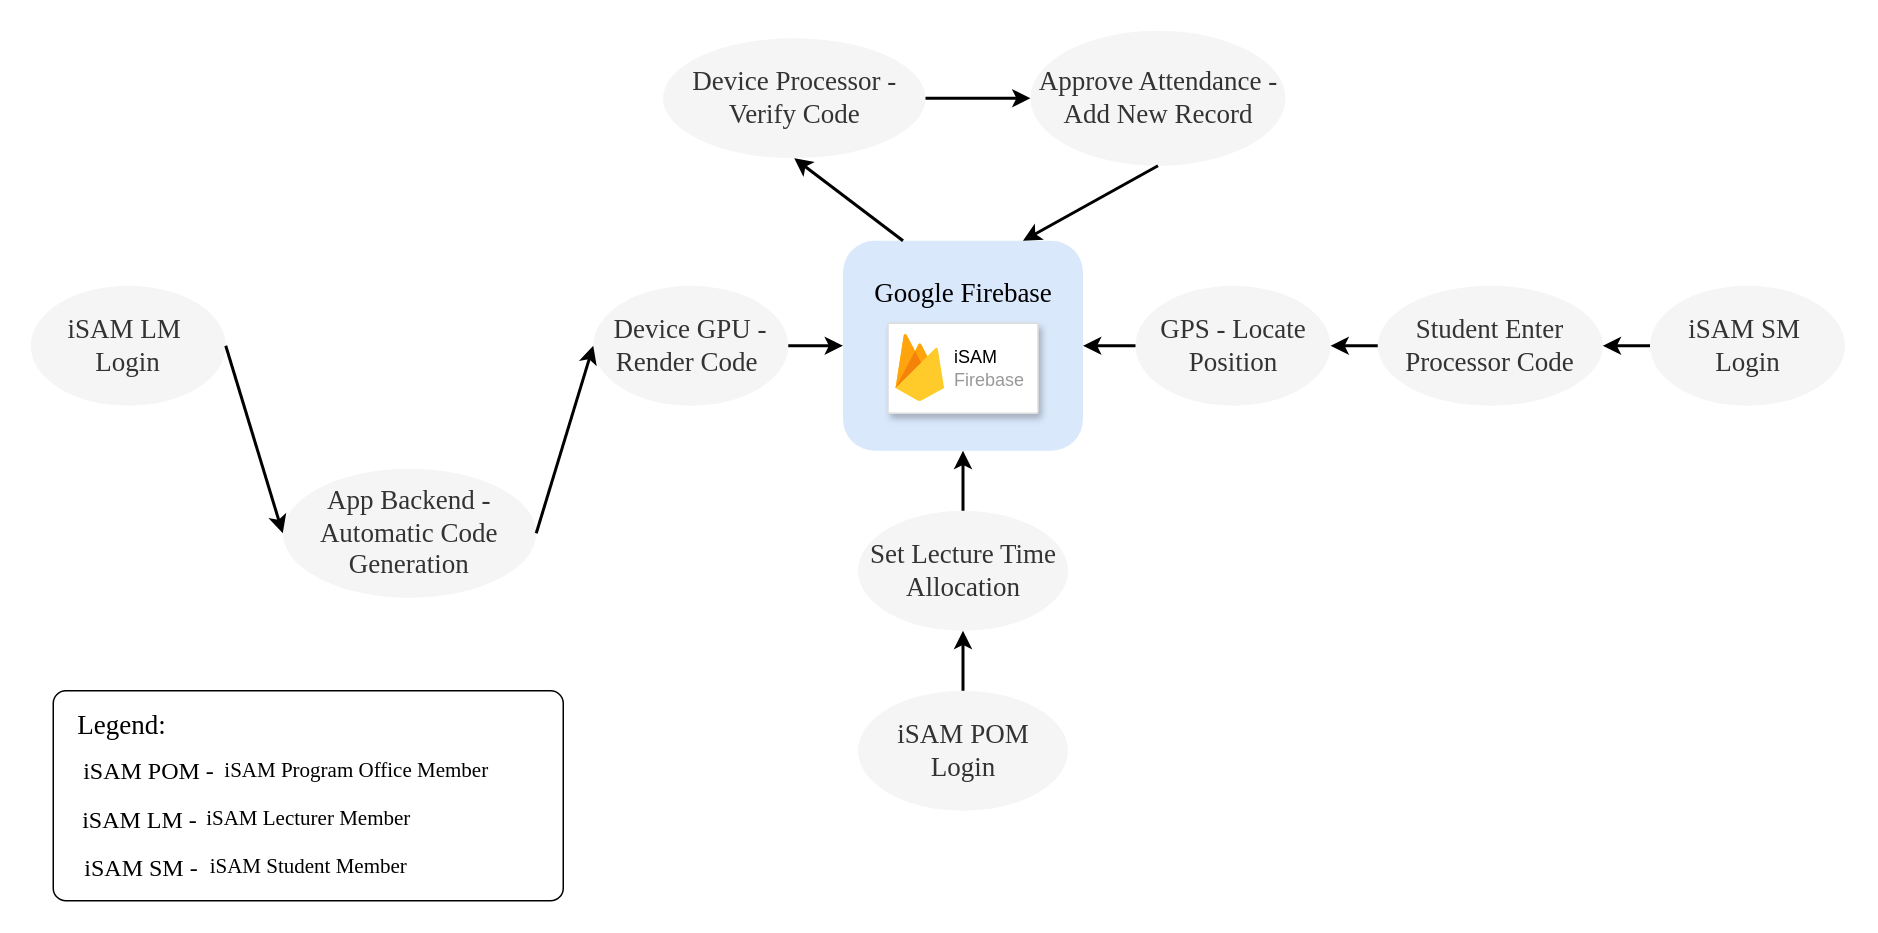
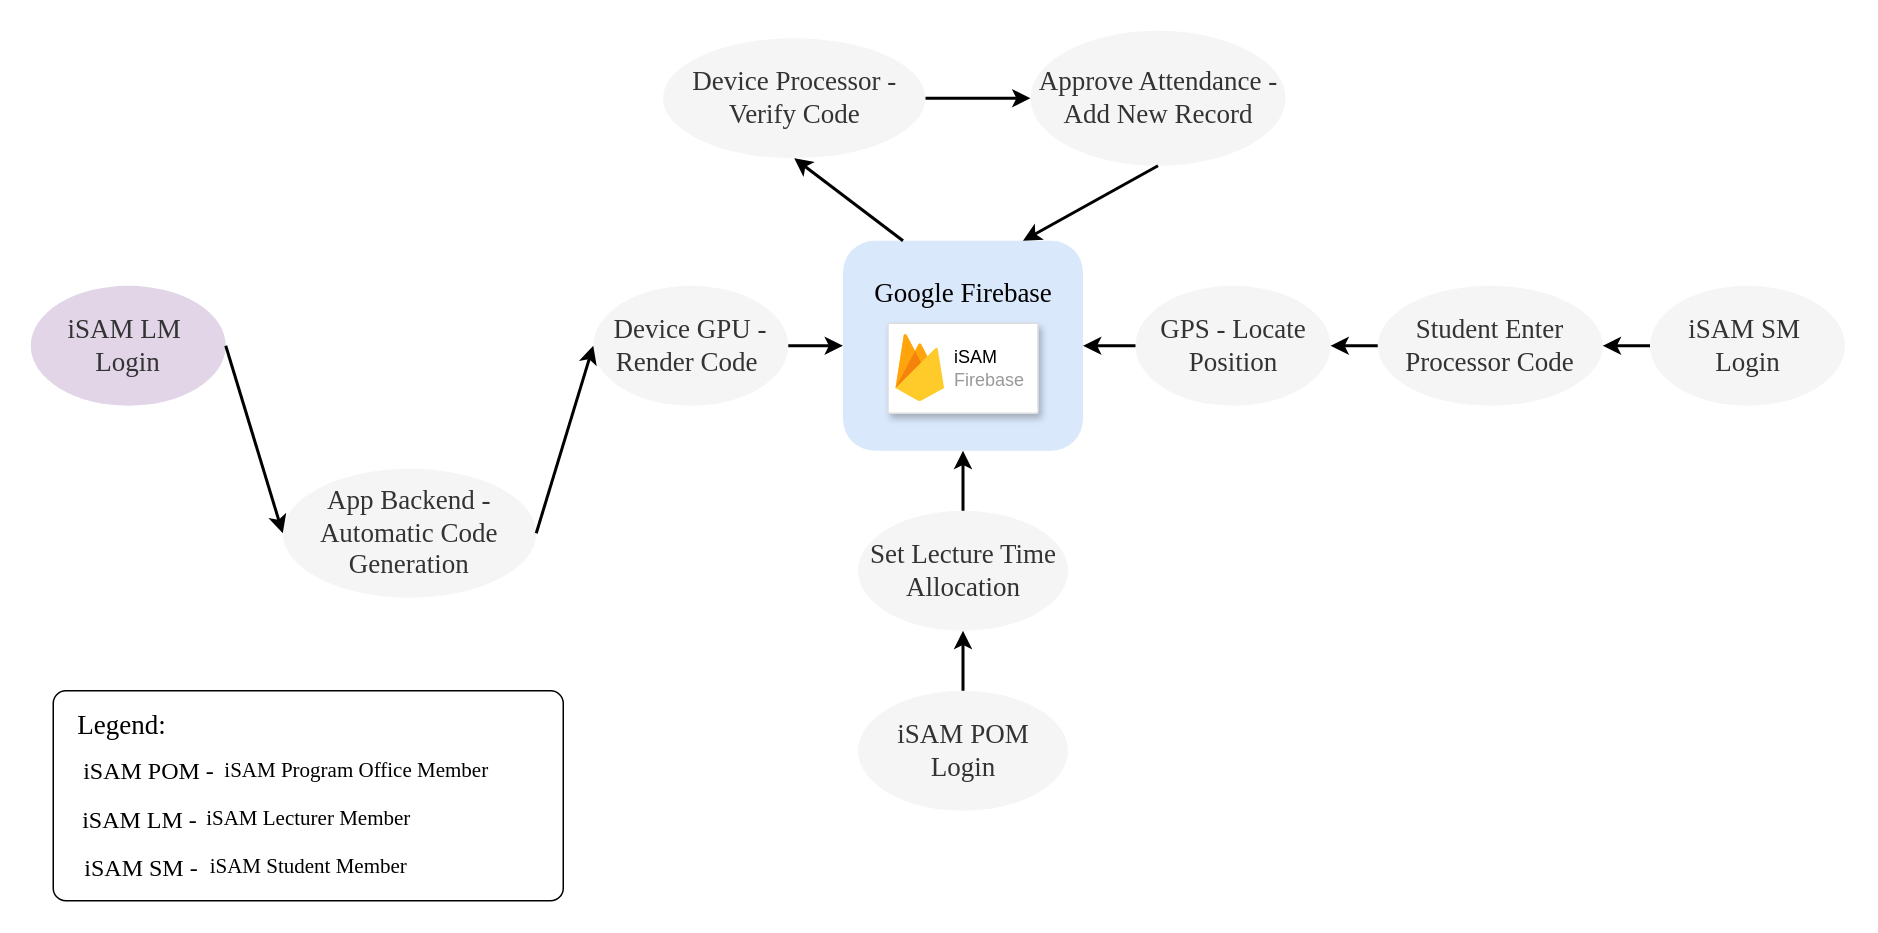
node "iSAM LM Login": fillcolor #f5f5f5 -> #e1d5e7
